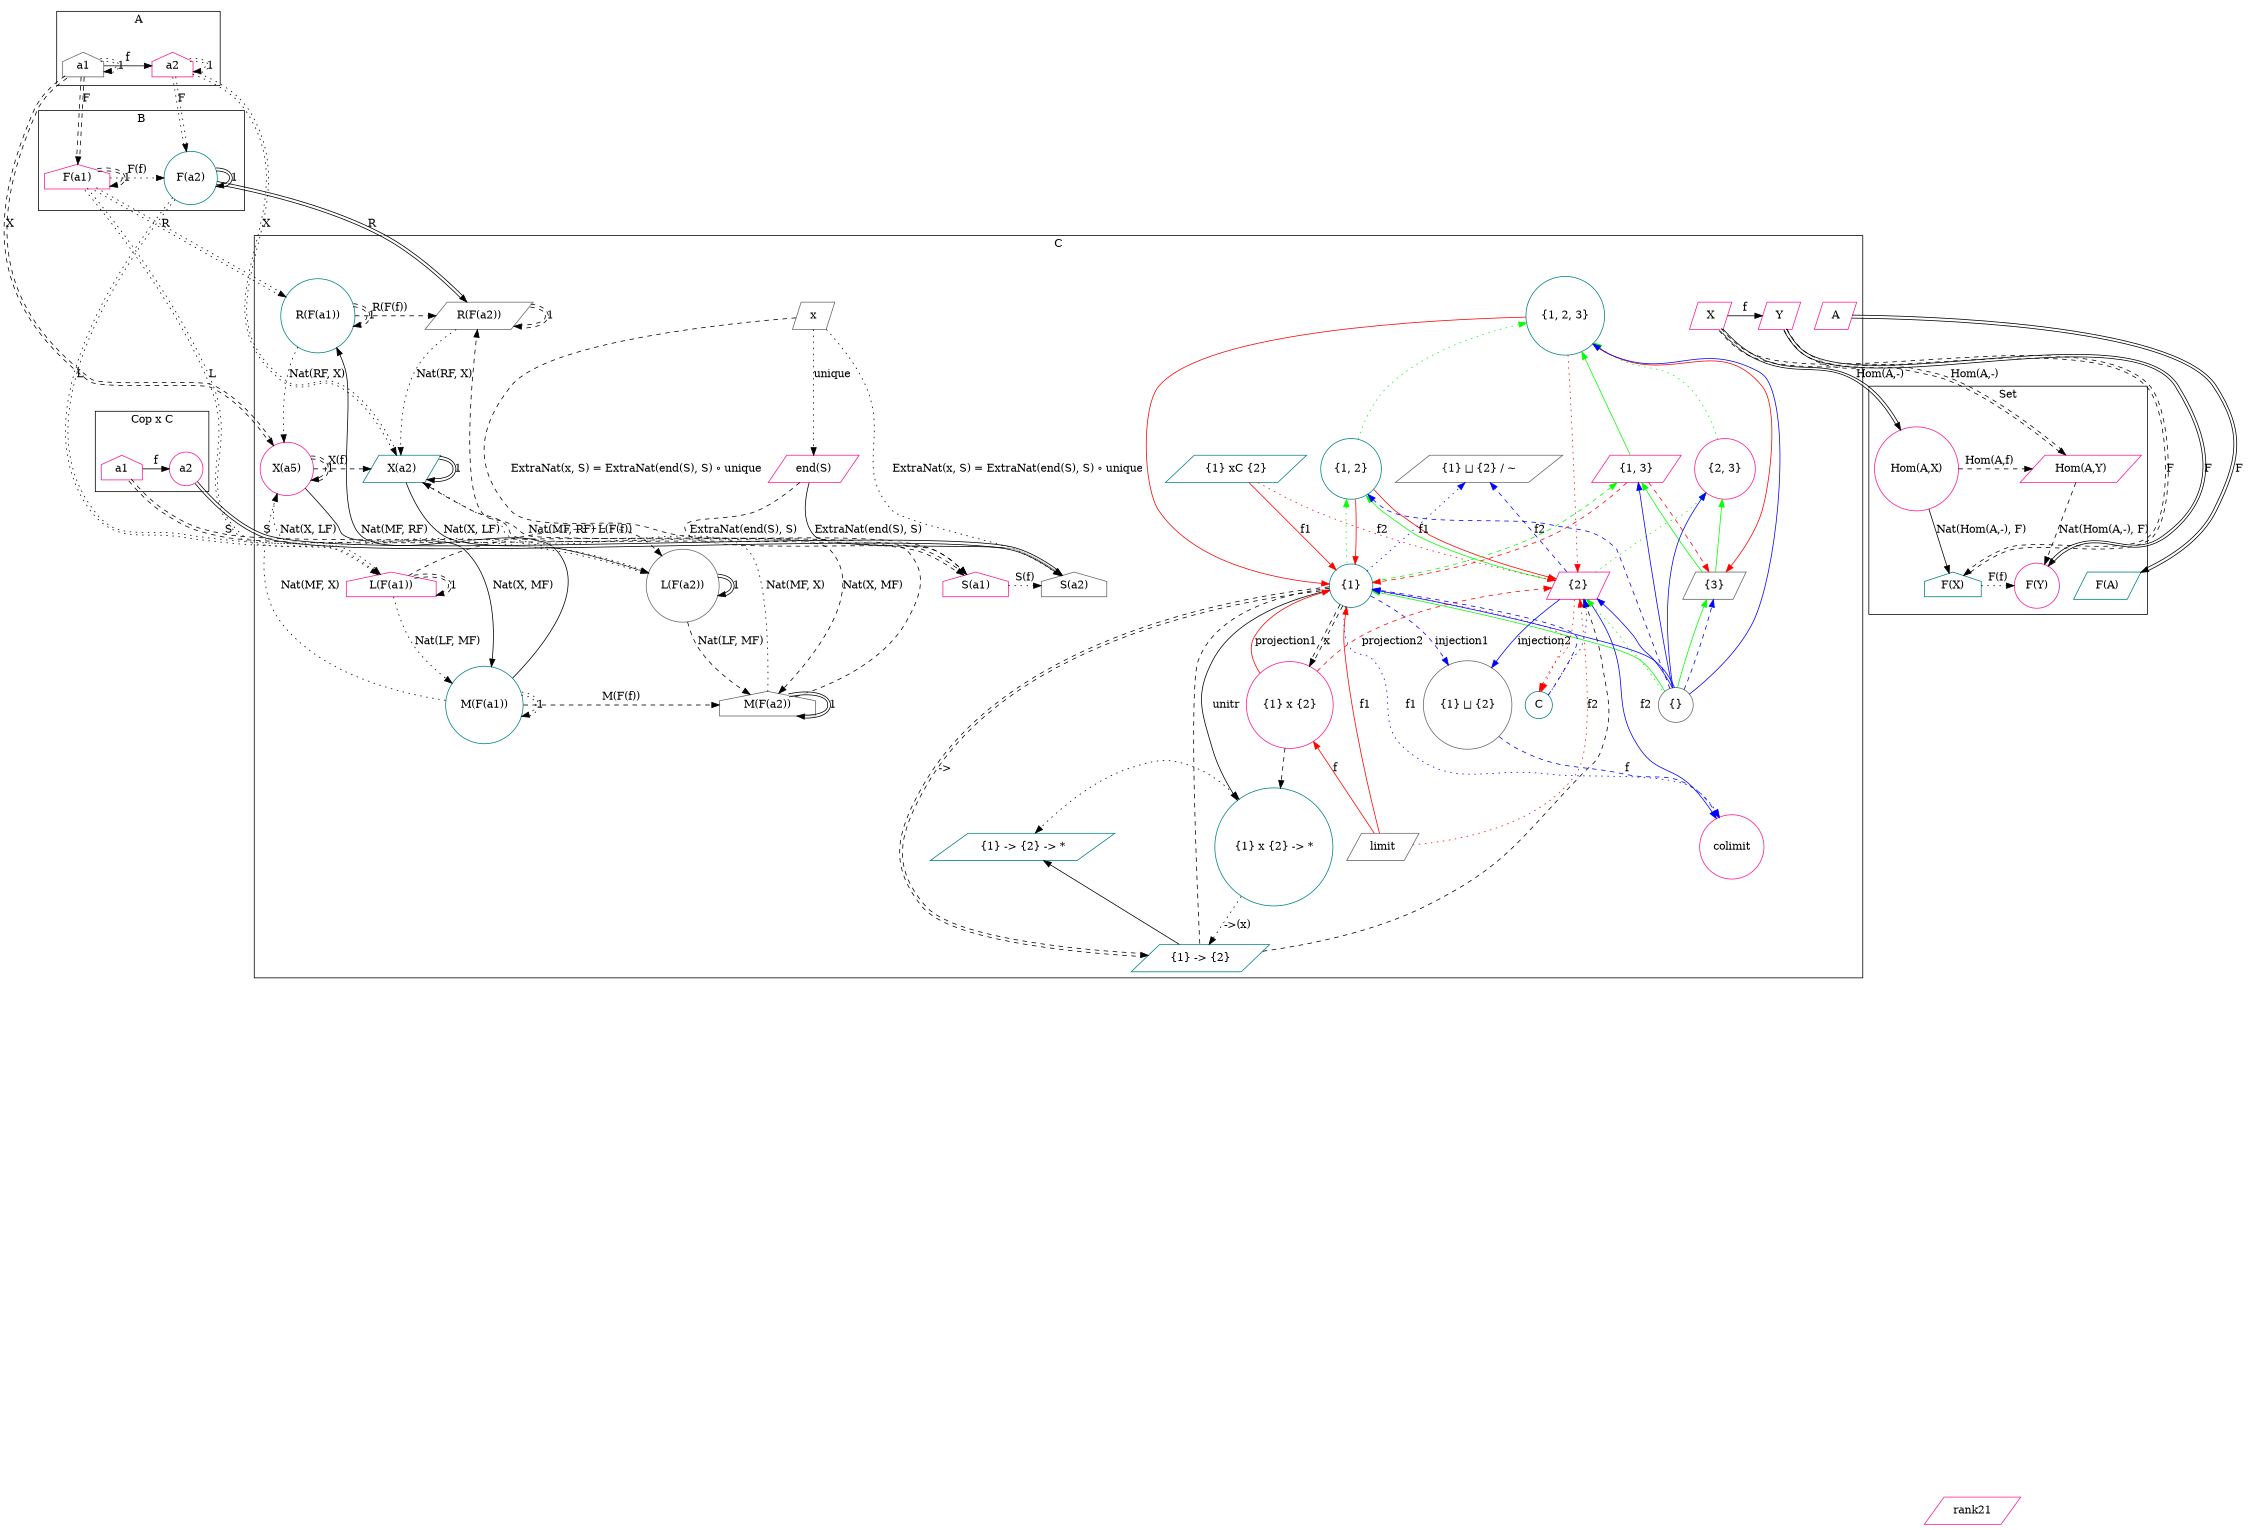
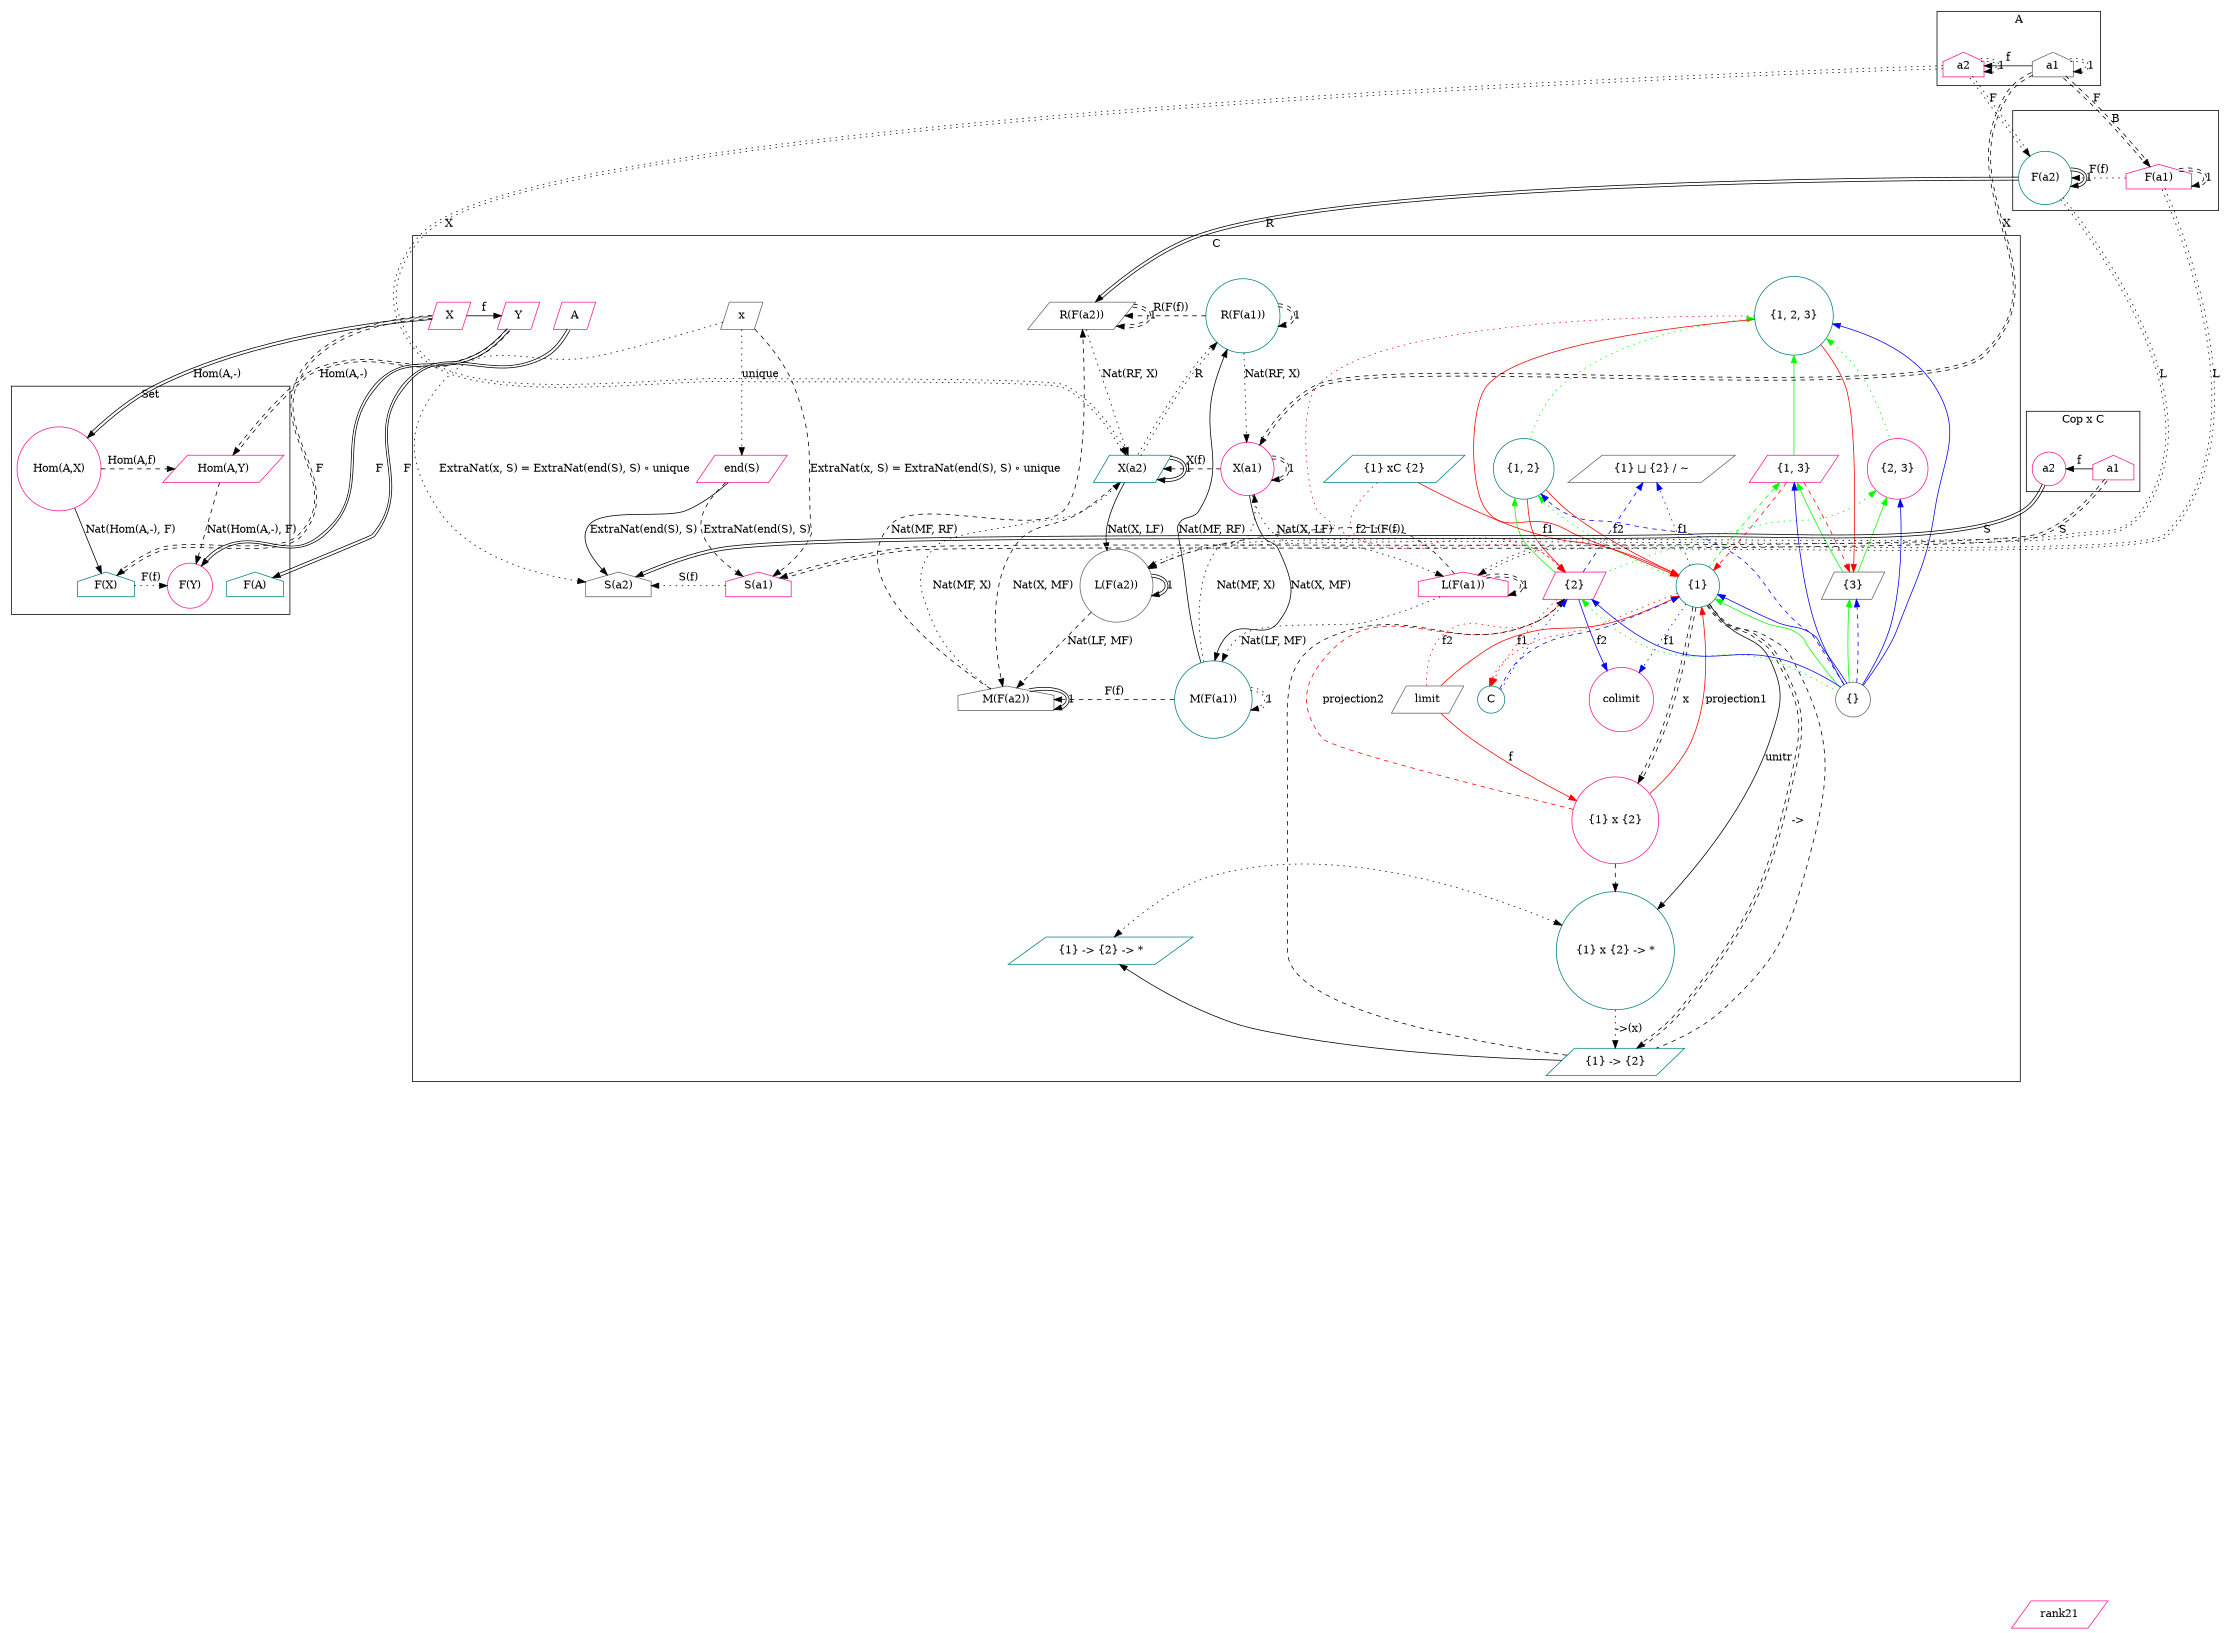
edge "F(a1)" -> "R(F(a1))": now "X(a2)" -> "R(F(a1))"
node "X(a5)": label "X(a5)" -> "X(a1)"
node "F(A)": shape parallelogram -> house
edge "M(F(a1))" -> "M(F(a2))": label "M(F(f))" -> "F(f)"
node "{1} ⨆ {2}": removed
